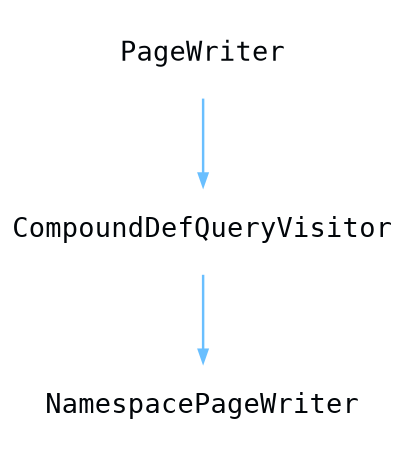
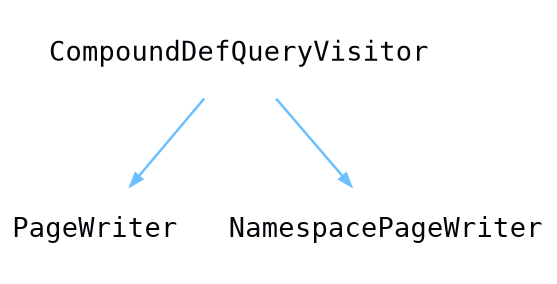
edge "PageWriter" -> "CompoundDefQueryVisitor": reversed
